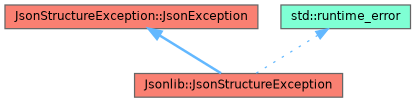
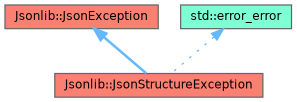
node "JsonStructureException::JsonException": label "JsonStructureException::JsonException" -> "Jsonlib::JsonException"
node "std::runtime_error": label "std::runtime_error" -> "std::error_error"
